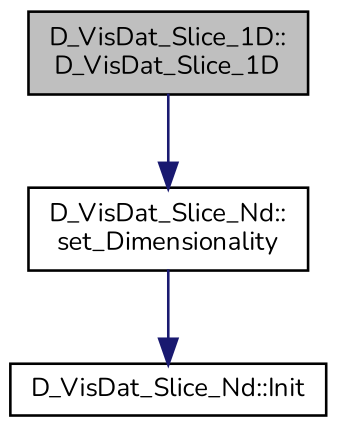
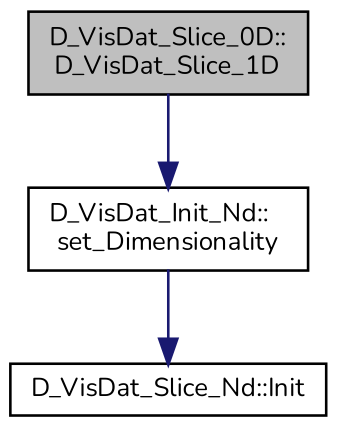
node "D_VisDat_Slice_1D:: D_VisDat_Slice_1D": label "D_VisDat_Slice_1D:: D_VisDat_Slice_1D" -> "D_VisDat_Slice_0D:: D_VisDat_Slice_1D"
node "D_VisDat_Slice_Nd:: set_Dimensionality": label "D_VisDat_Slice_Nd:: set_Dimensionality" -> "D_VisDat_Init_Nd:: set_Dimensionality"
